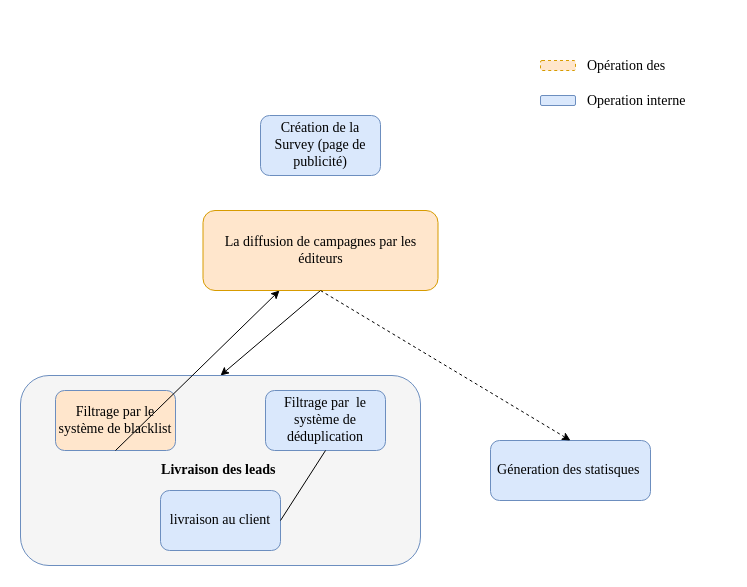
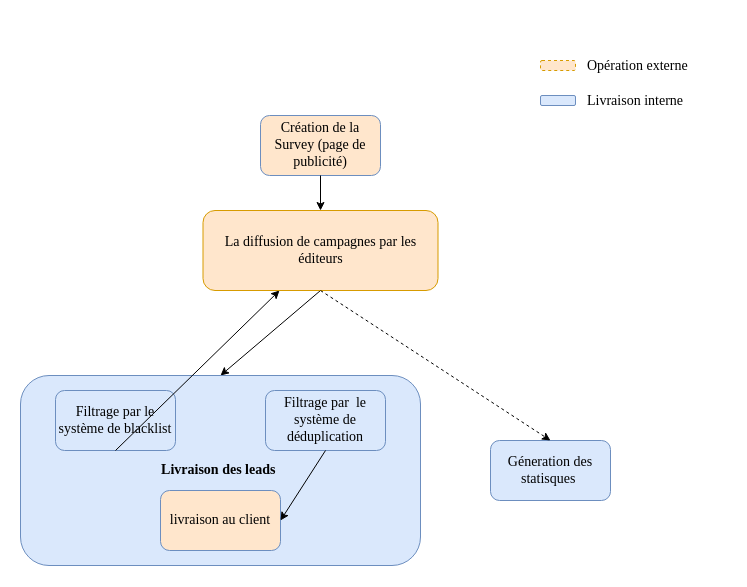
node "Opération des": label "Opération des" -> "Opération externe"
node "Operation interne": label "Operation interne" -> "Livraison interne"
node "Création de la Survey (page de publicité)": fillcolor #dae8fc -> #ffe6cc
edge "Création de la Survey (page de publicité)" -> "La diffusion de campagnes par les éditeurs": added
node "Filtrage par le système de blacklist": fillcolor #ffe6cc -> #dae8fc
node "Livraison des leads": fillcolor #f5f5f5 -> #dae8fc
node "Géneration des statisques": size 160x60 -> 120x60
edge "Filtrage par le système de déduplication" -- "livraison au client": arrowhead none -> classic
node "livraison au client": fillcolor #dae8fc -> #ffe6cc
